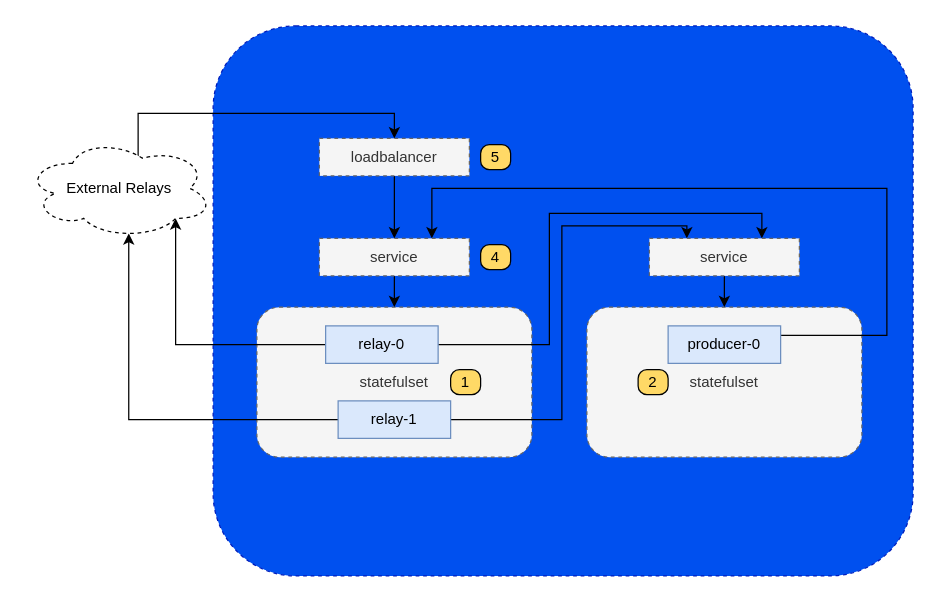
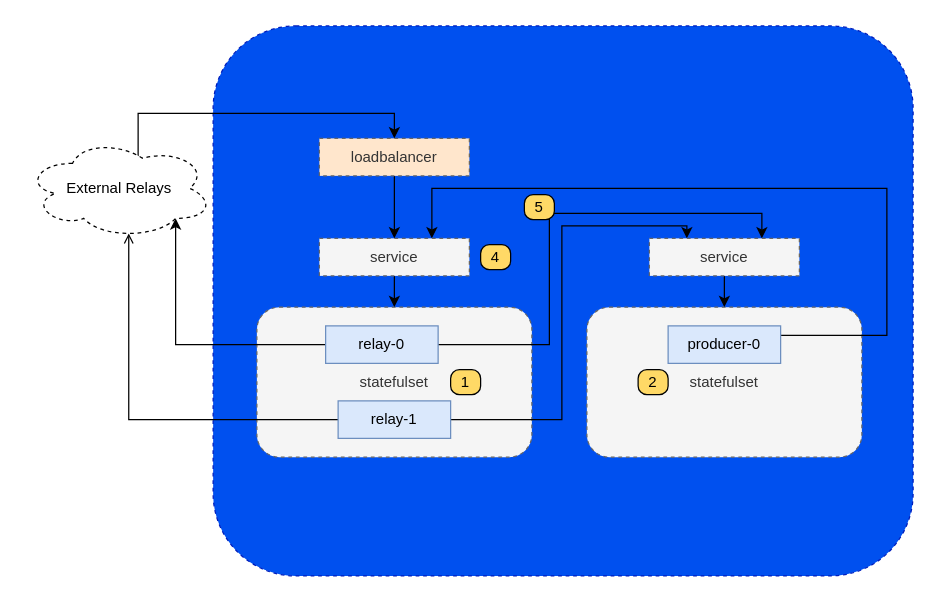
node "loadbalancer": fillcolor #f5f5f5 -> #ffe6cc
node "5": moved (496, 157) -> (539, 207)
edge "relay-1" -> "External Relays": arrowhead classic -> open
